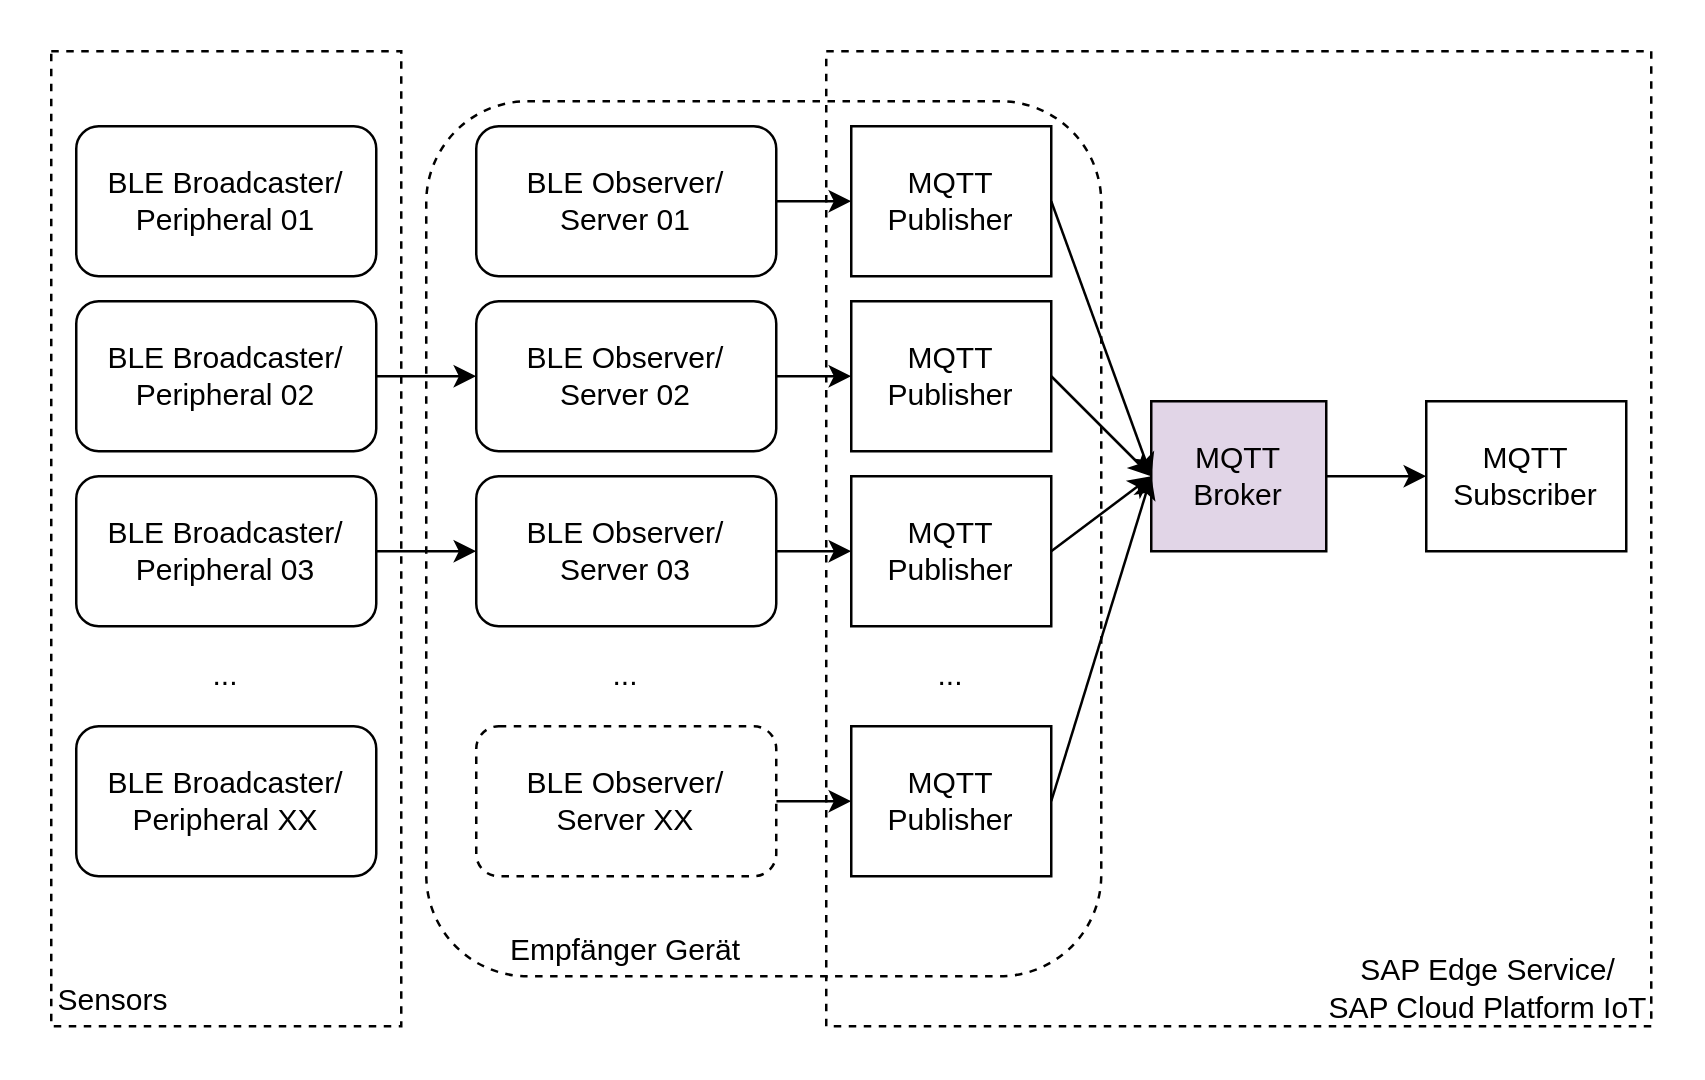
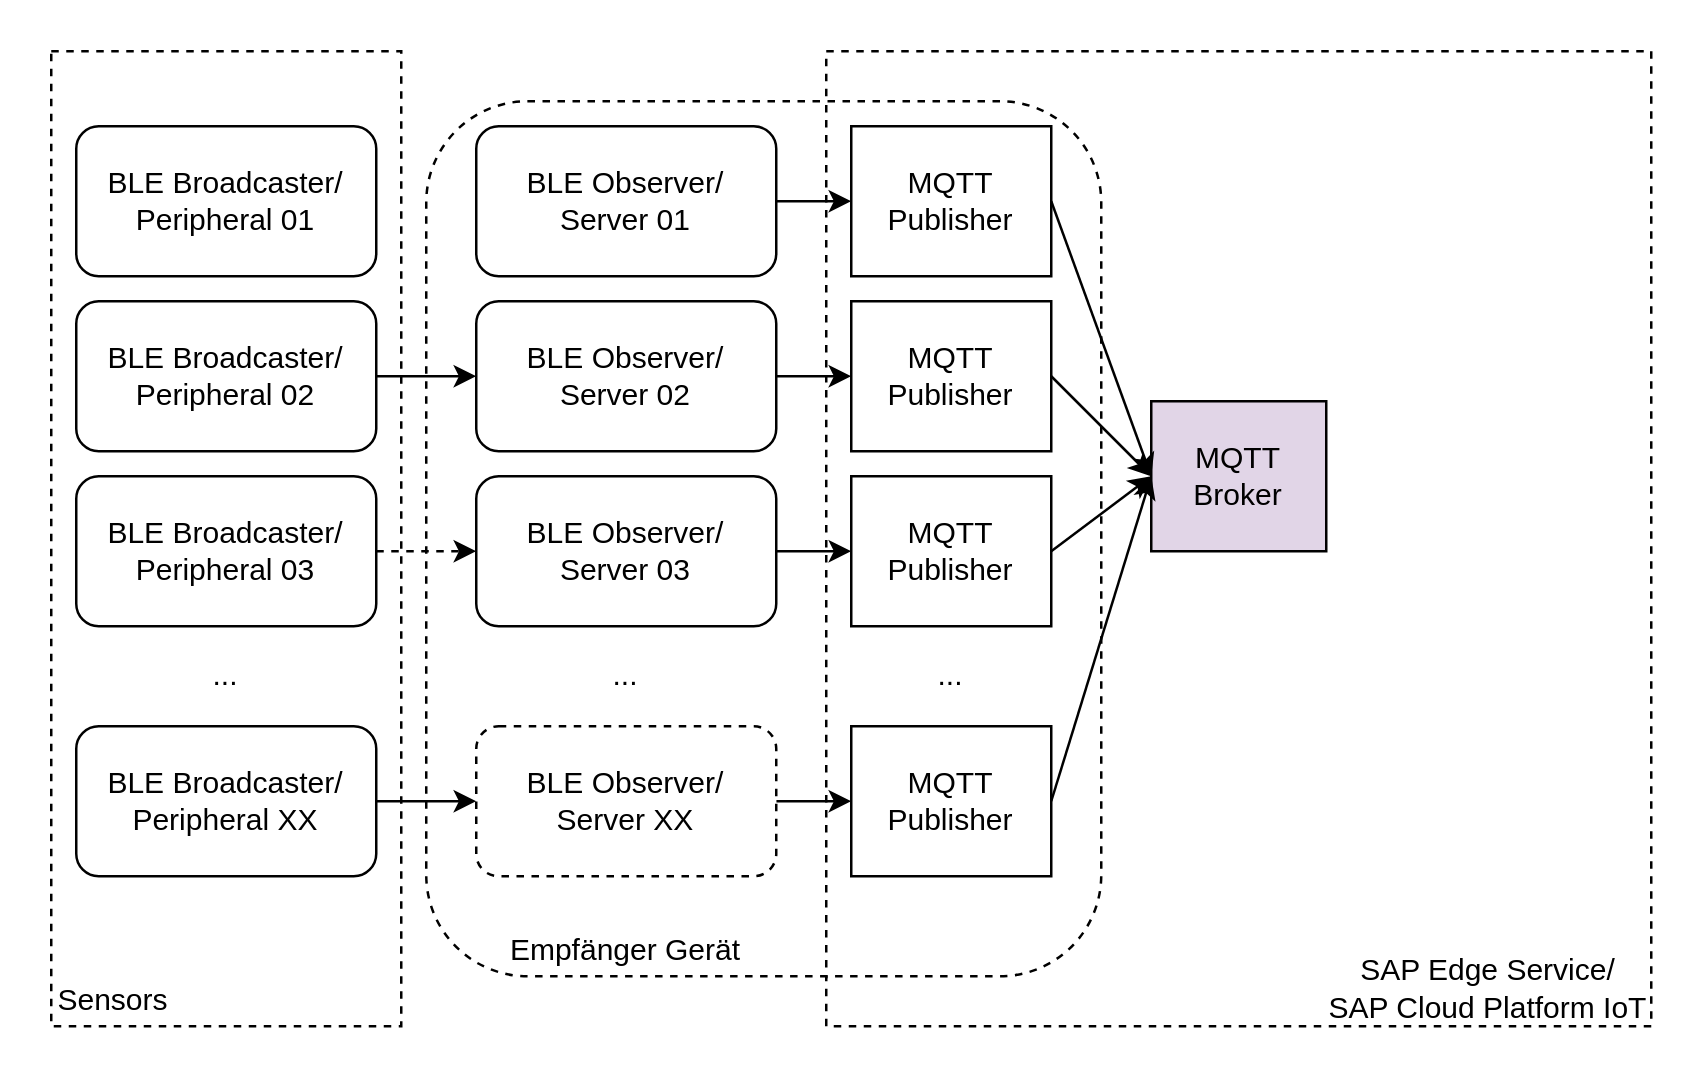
edge "MQTT Broker" -> "MQTT Subscriber": removed
node "MQTT Subscriber": removed
edge "BLE Broadcaster/ Peripheral 03" -> "BLE Observer/ Server 03": style solid -> dashed
edge "BLE Broadcaster/ Peripheral XX" -> "BLE Observer/ Server XX": added
